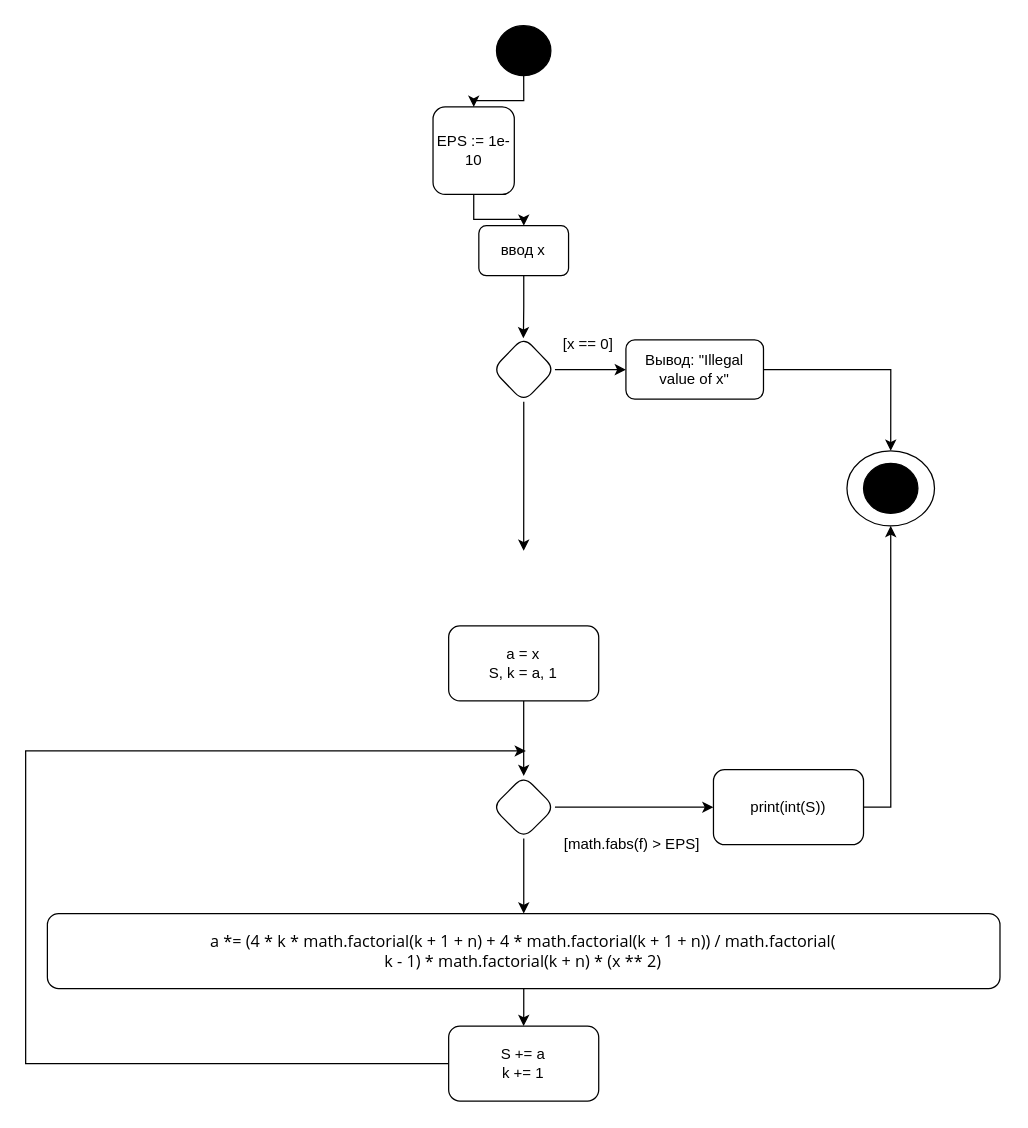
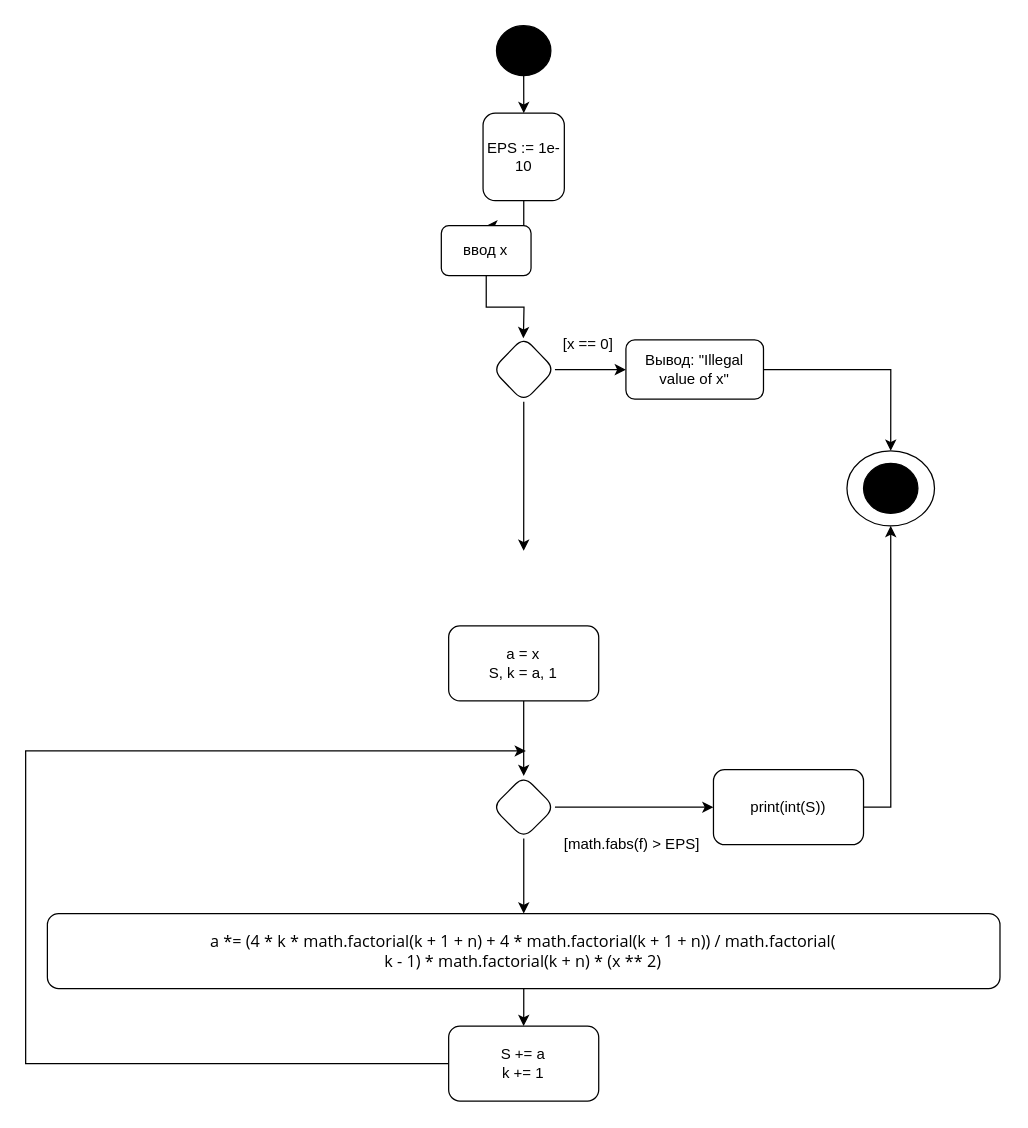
node "EPS := 1e-10": moved (473, 151) -> (523, 157)
node "ввод х": moved (523, 251) -> (486, 251)
